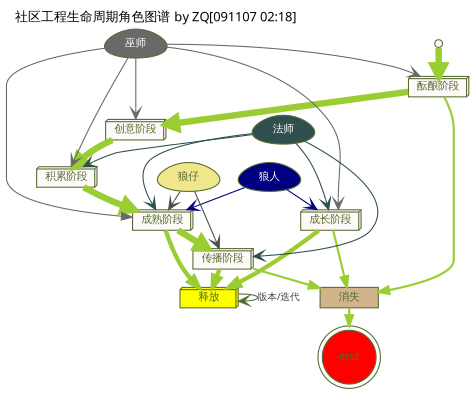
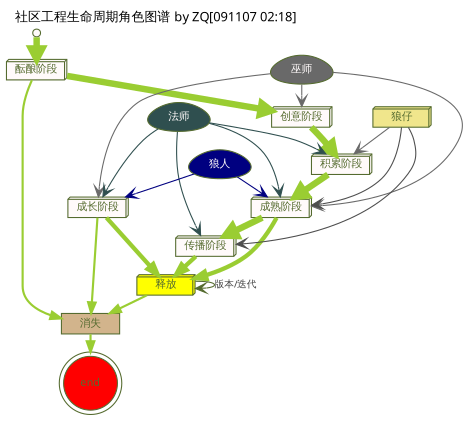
edge "巫师" -> "酝酿阶段": removed
edge "巫师" -> "积累阶段": now "狼仔" -> "积累阶段"
edge "巫师" -> "成熟阶段": arrowhead normal -> vee
node "狼仔": shape egg -> box3d
edge "传播阶段" -> "消失": now "释放" -> "消失"
